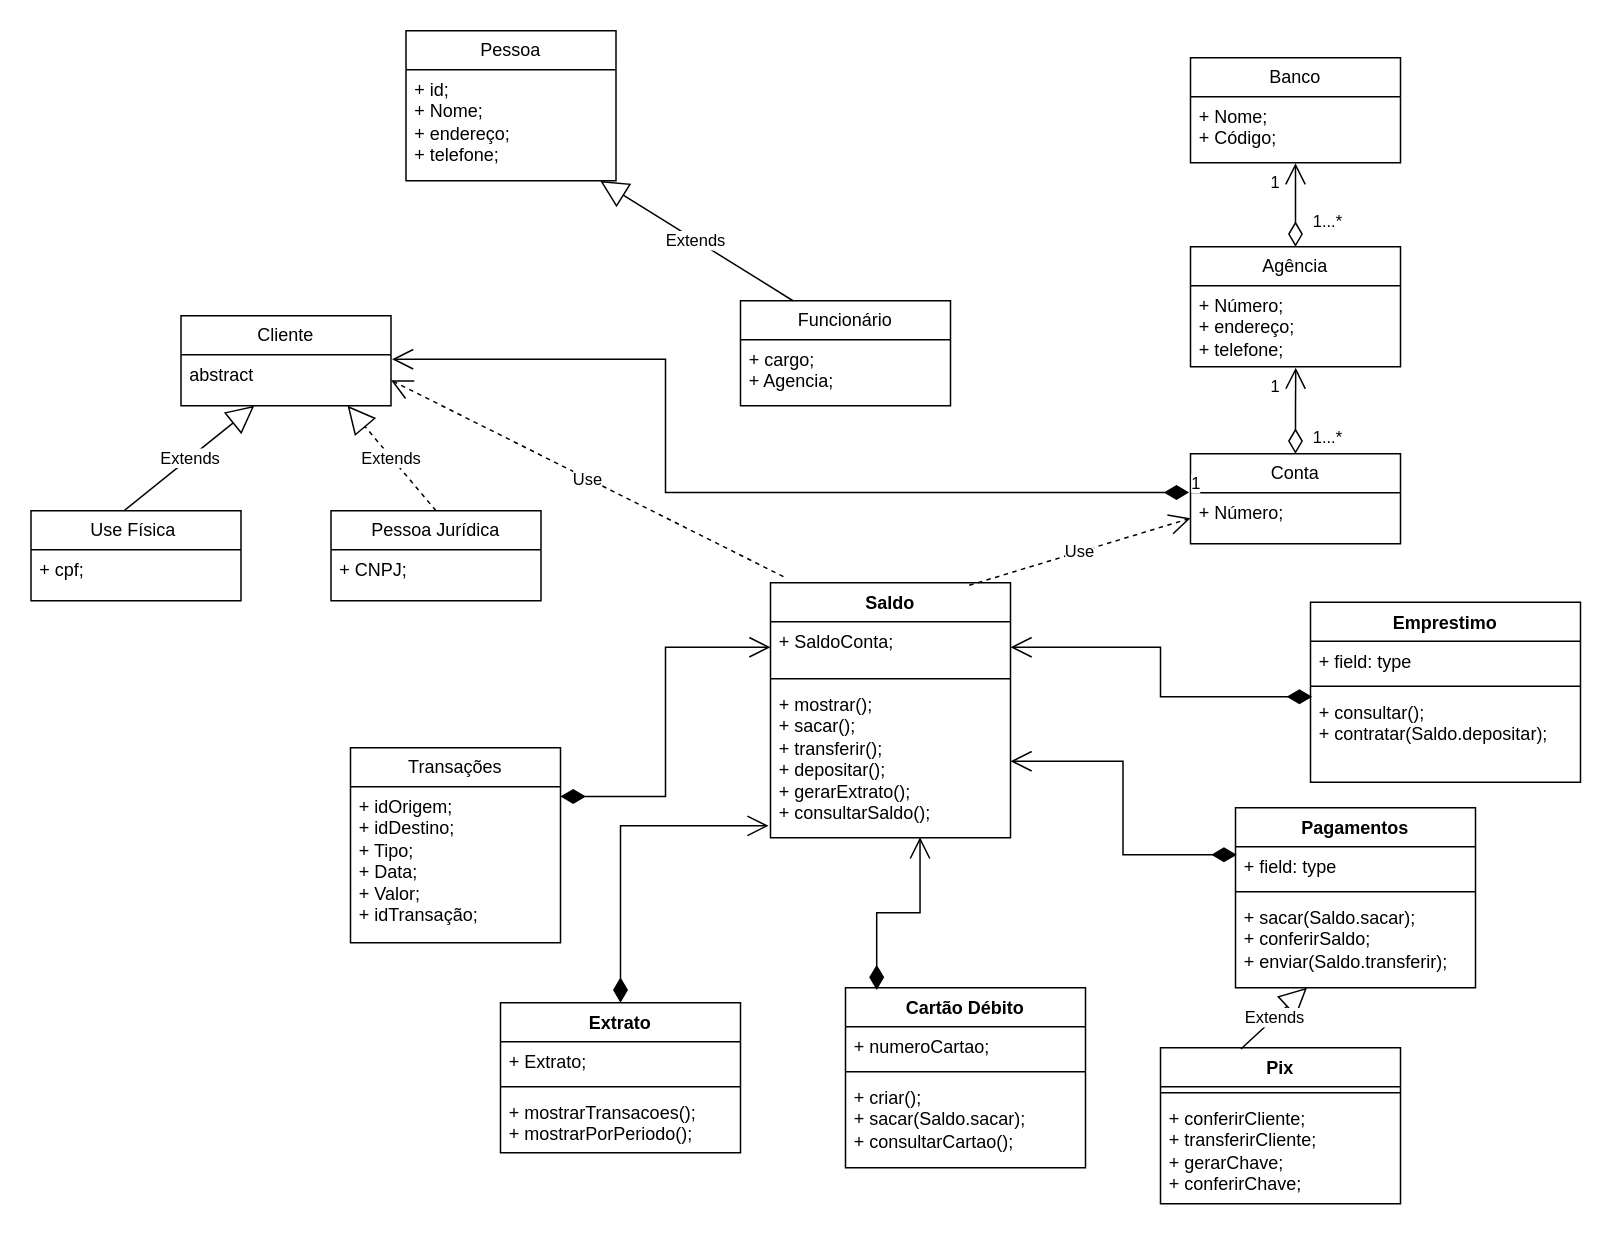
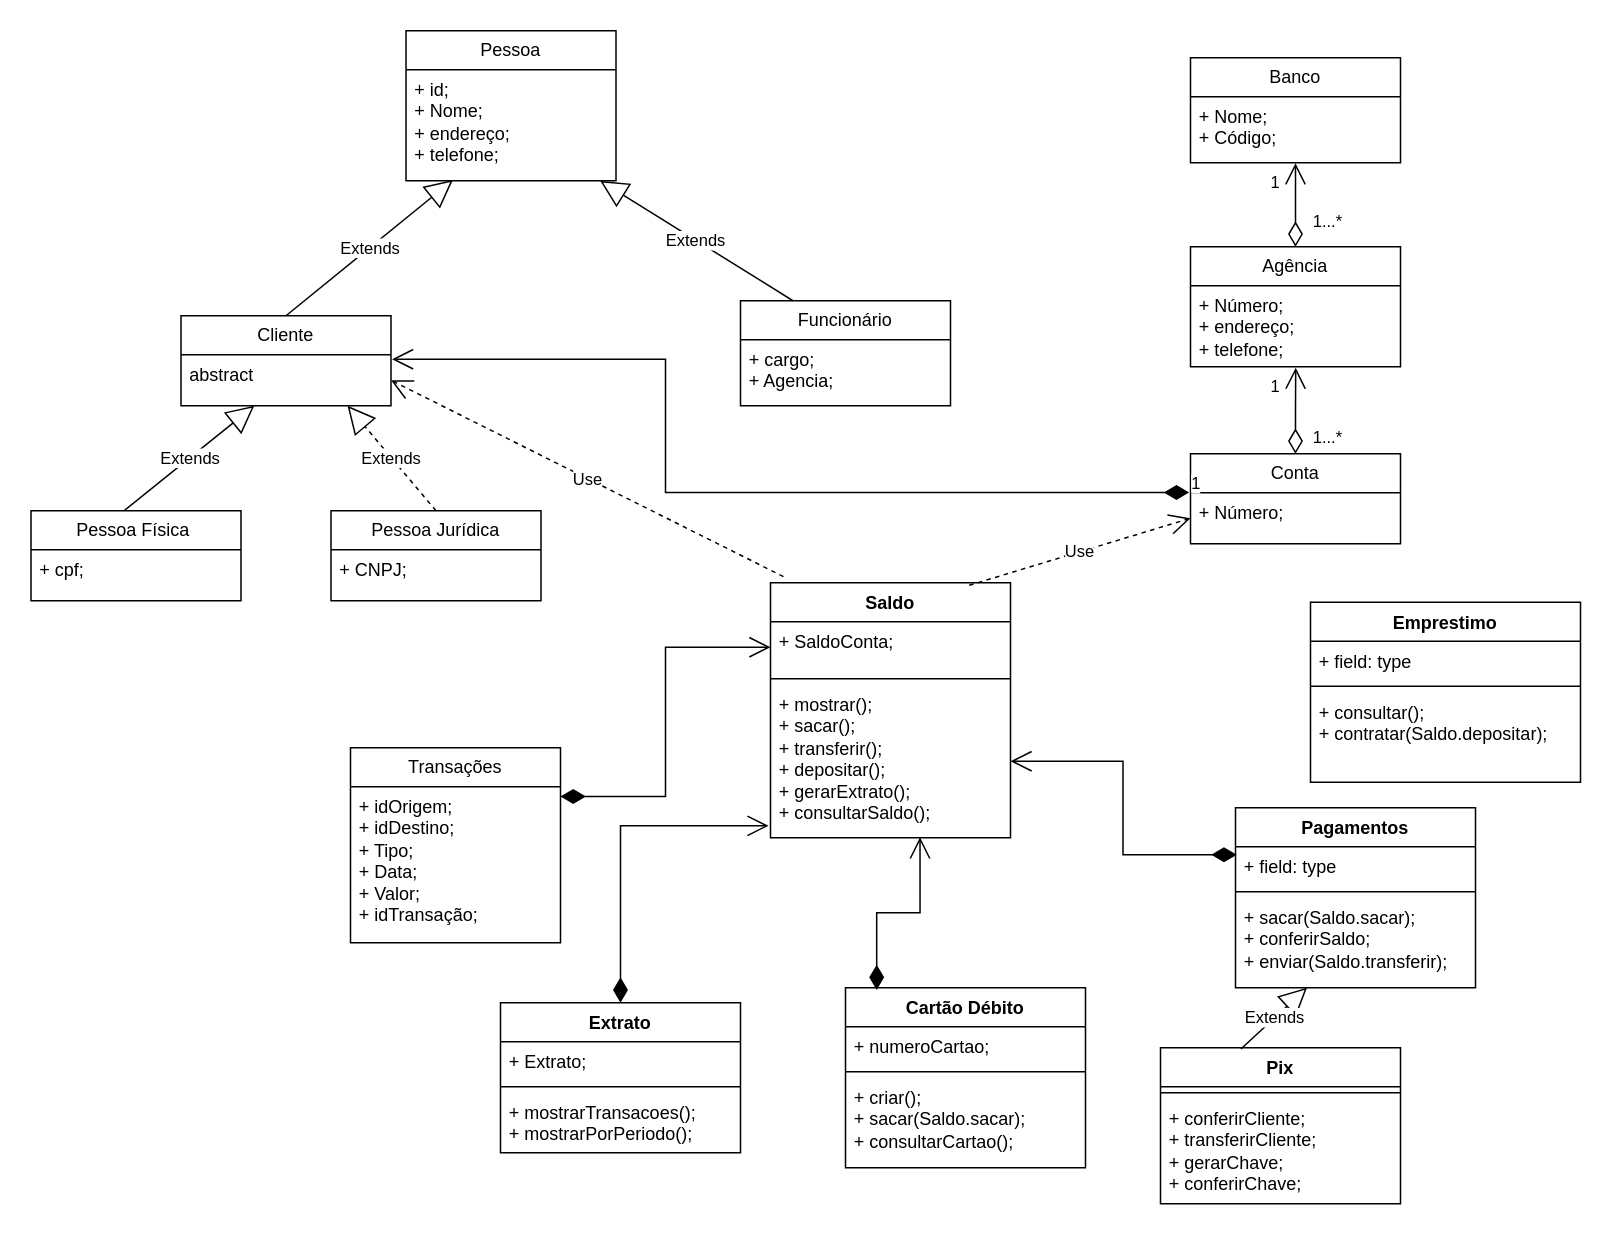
edge "Cliente" -> "+ id; + Nome; + endereço; + telefone;": added, label "Extends"
node "Use Física": label "Use Física" -> "Pessoa Física"
edge "+ SaldoConta;" -- "+ consultar(); + contratar(Saldo.depositar);": removed
